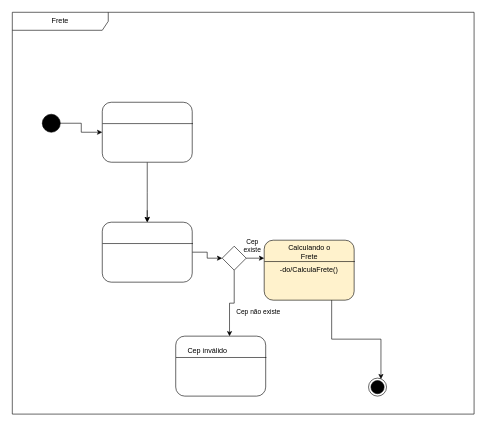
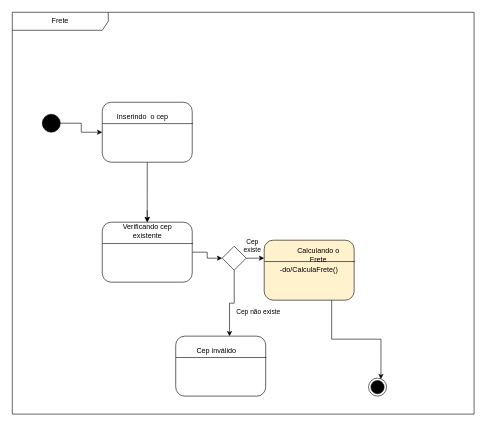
node "Inserindo o cep": added
node "Verificando cep existente": added
node "Calculando o Frete": moved (309, 252) -> (318, 255)
node "Cep inválido": moved (207, 351) -> (216, 351)
